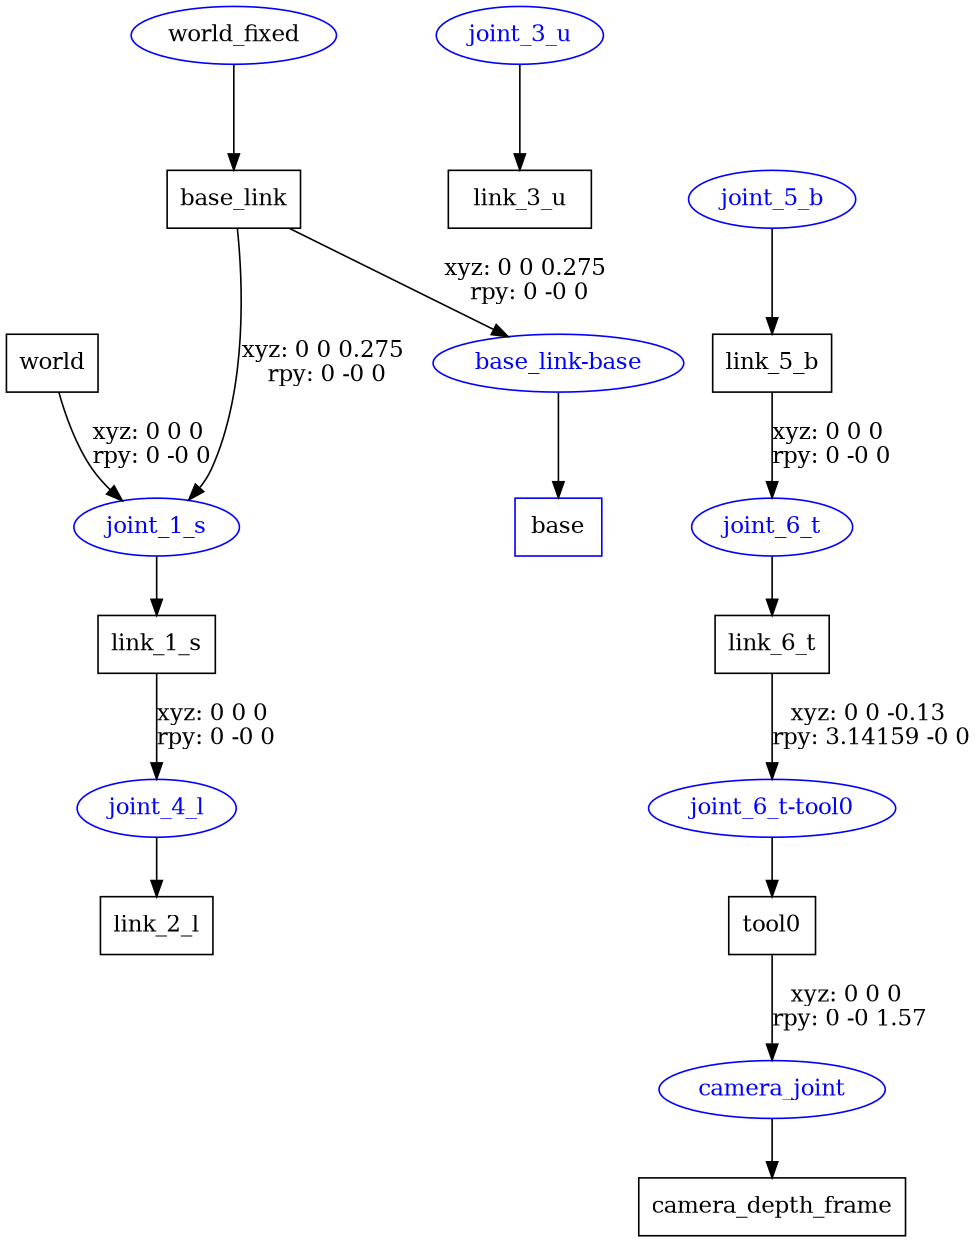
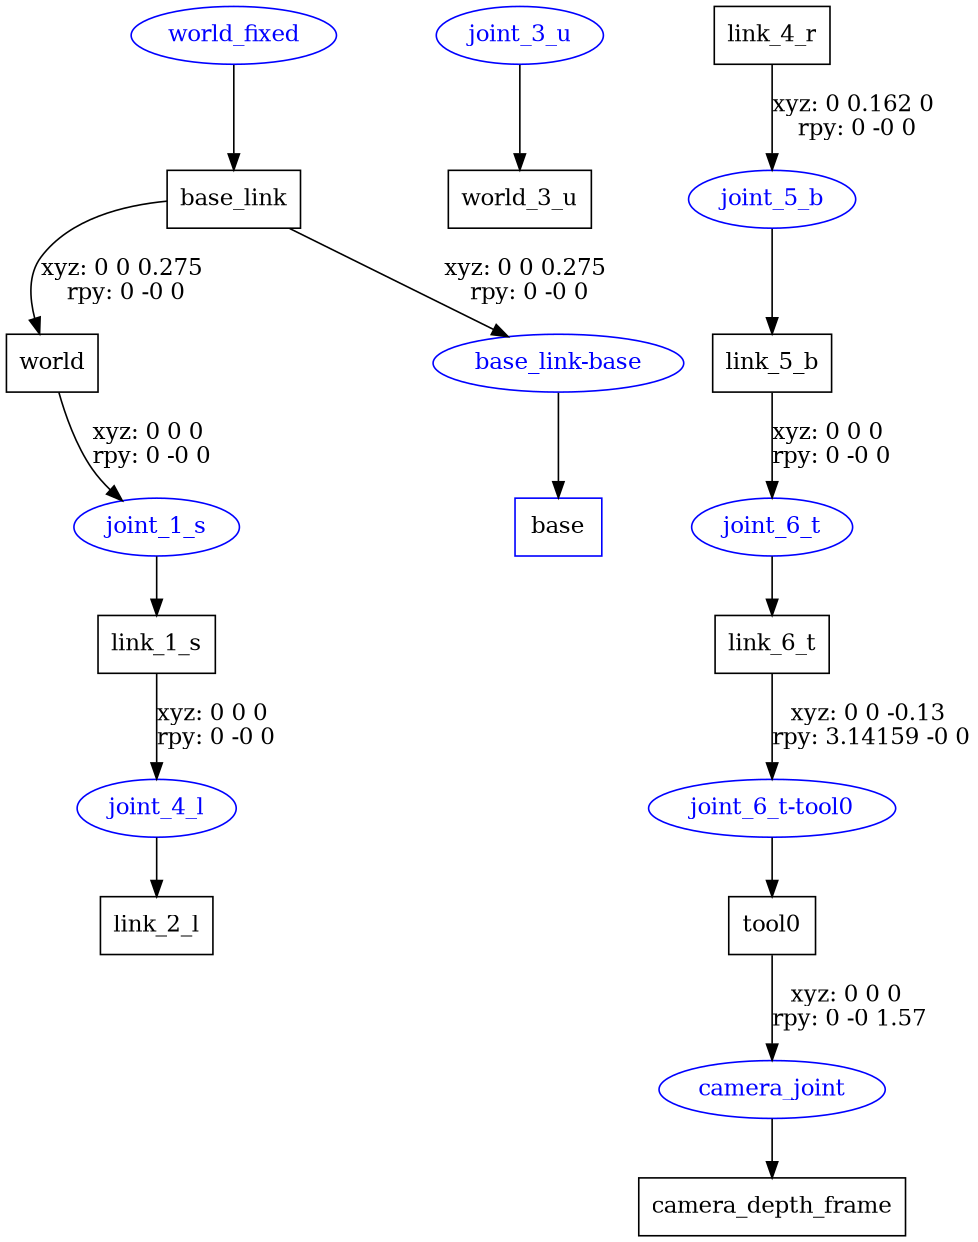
node "world_fixed": fontcolor black -> blue
node "link_4_r": added
node "link_3_u": label "link_3_u" -> "world_3_u"
edge "base_link" -> "joint_1_s": now "base_link" -> "world"
